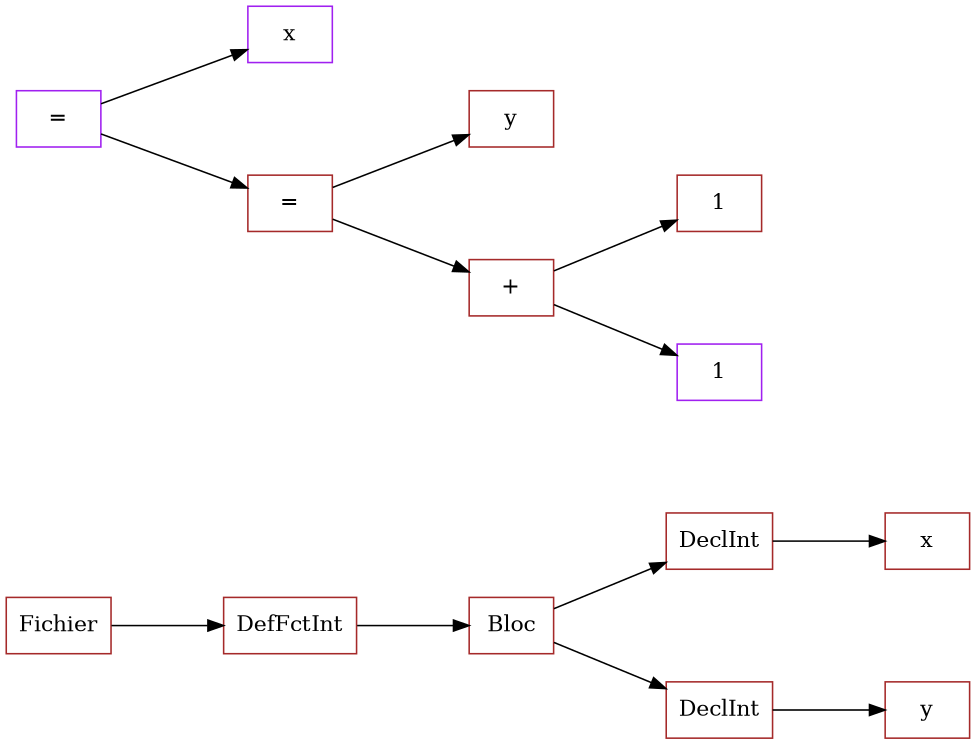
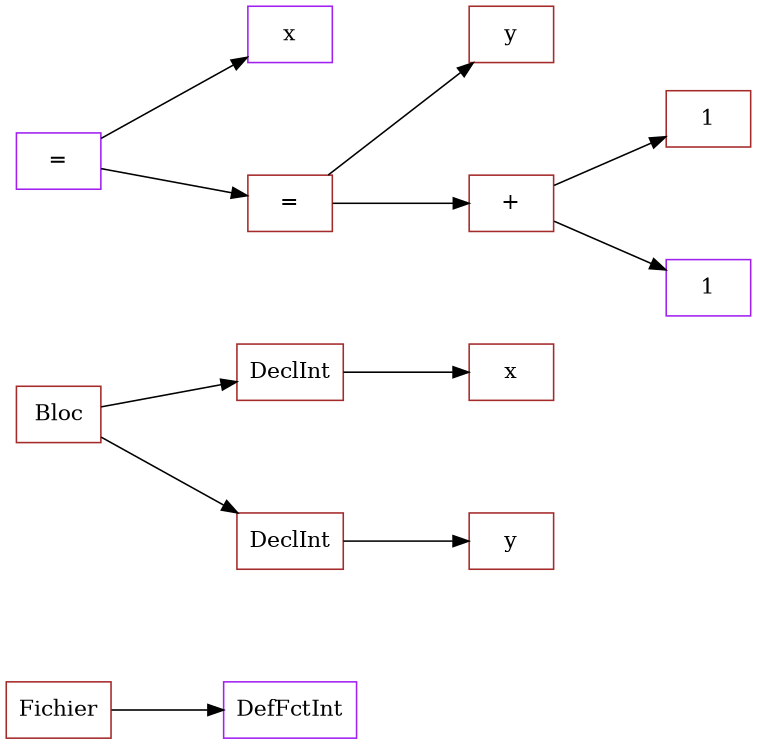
node "DefFctInt": color brown -> purple
edge "DefFctInt" -> "Bloc": removed
